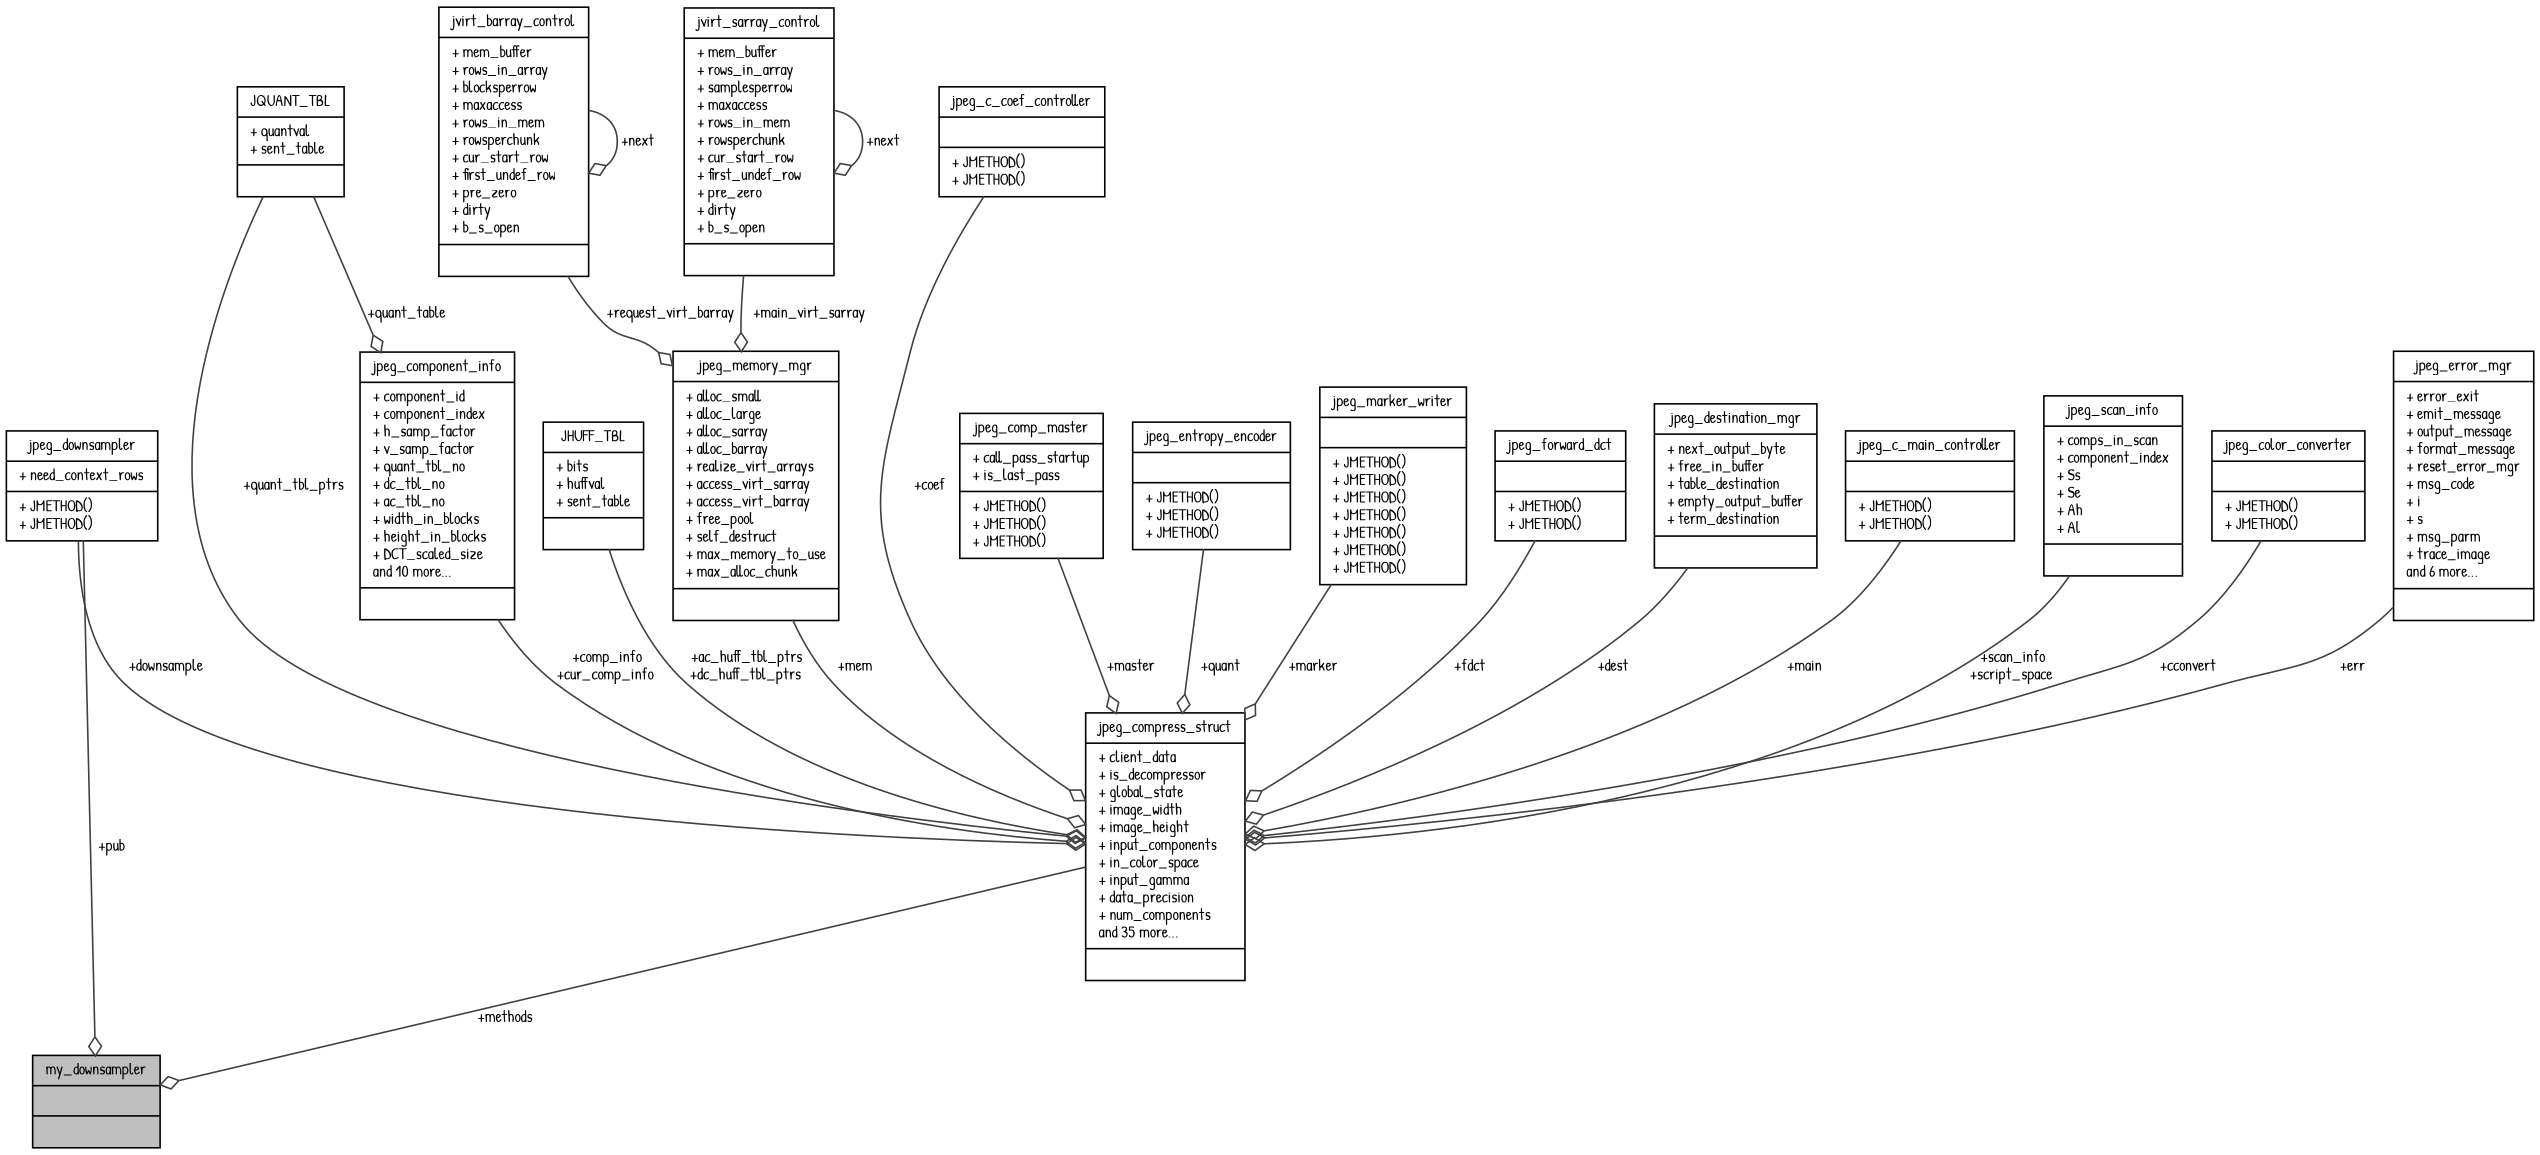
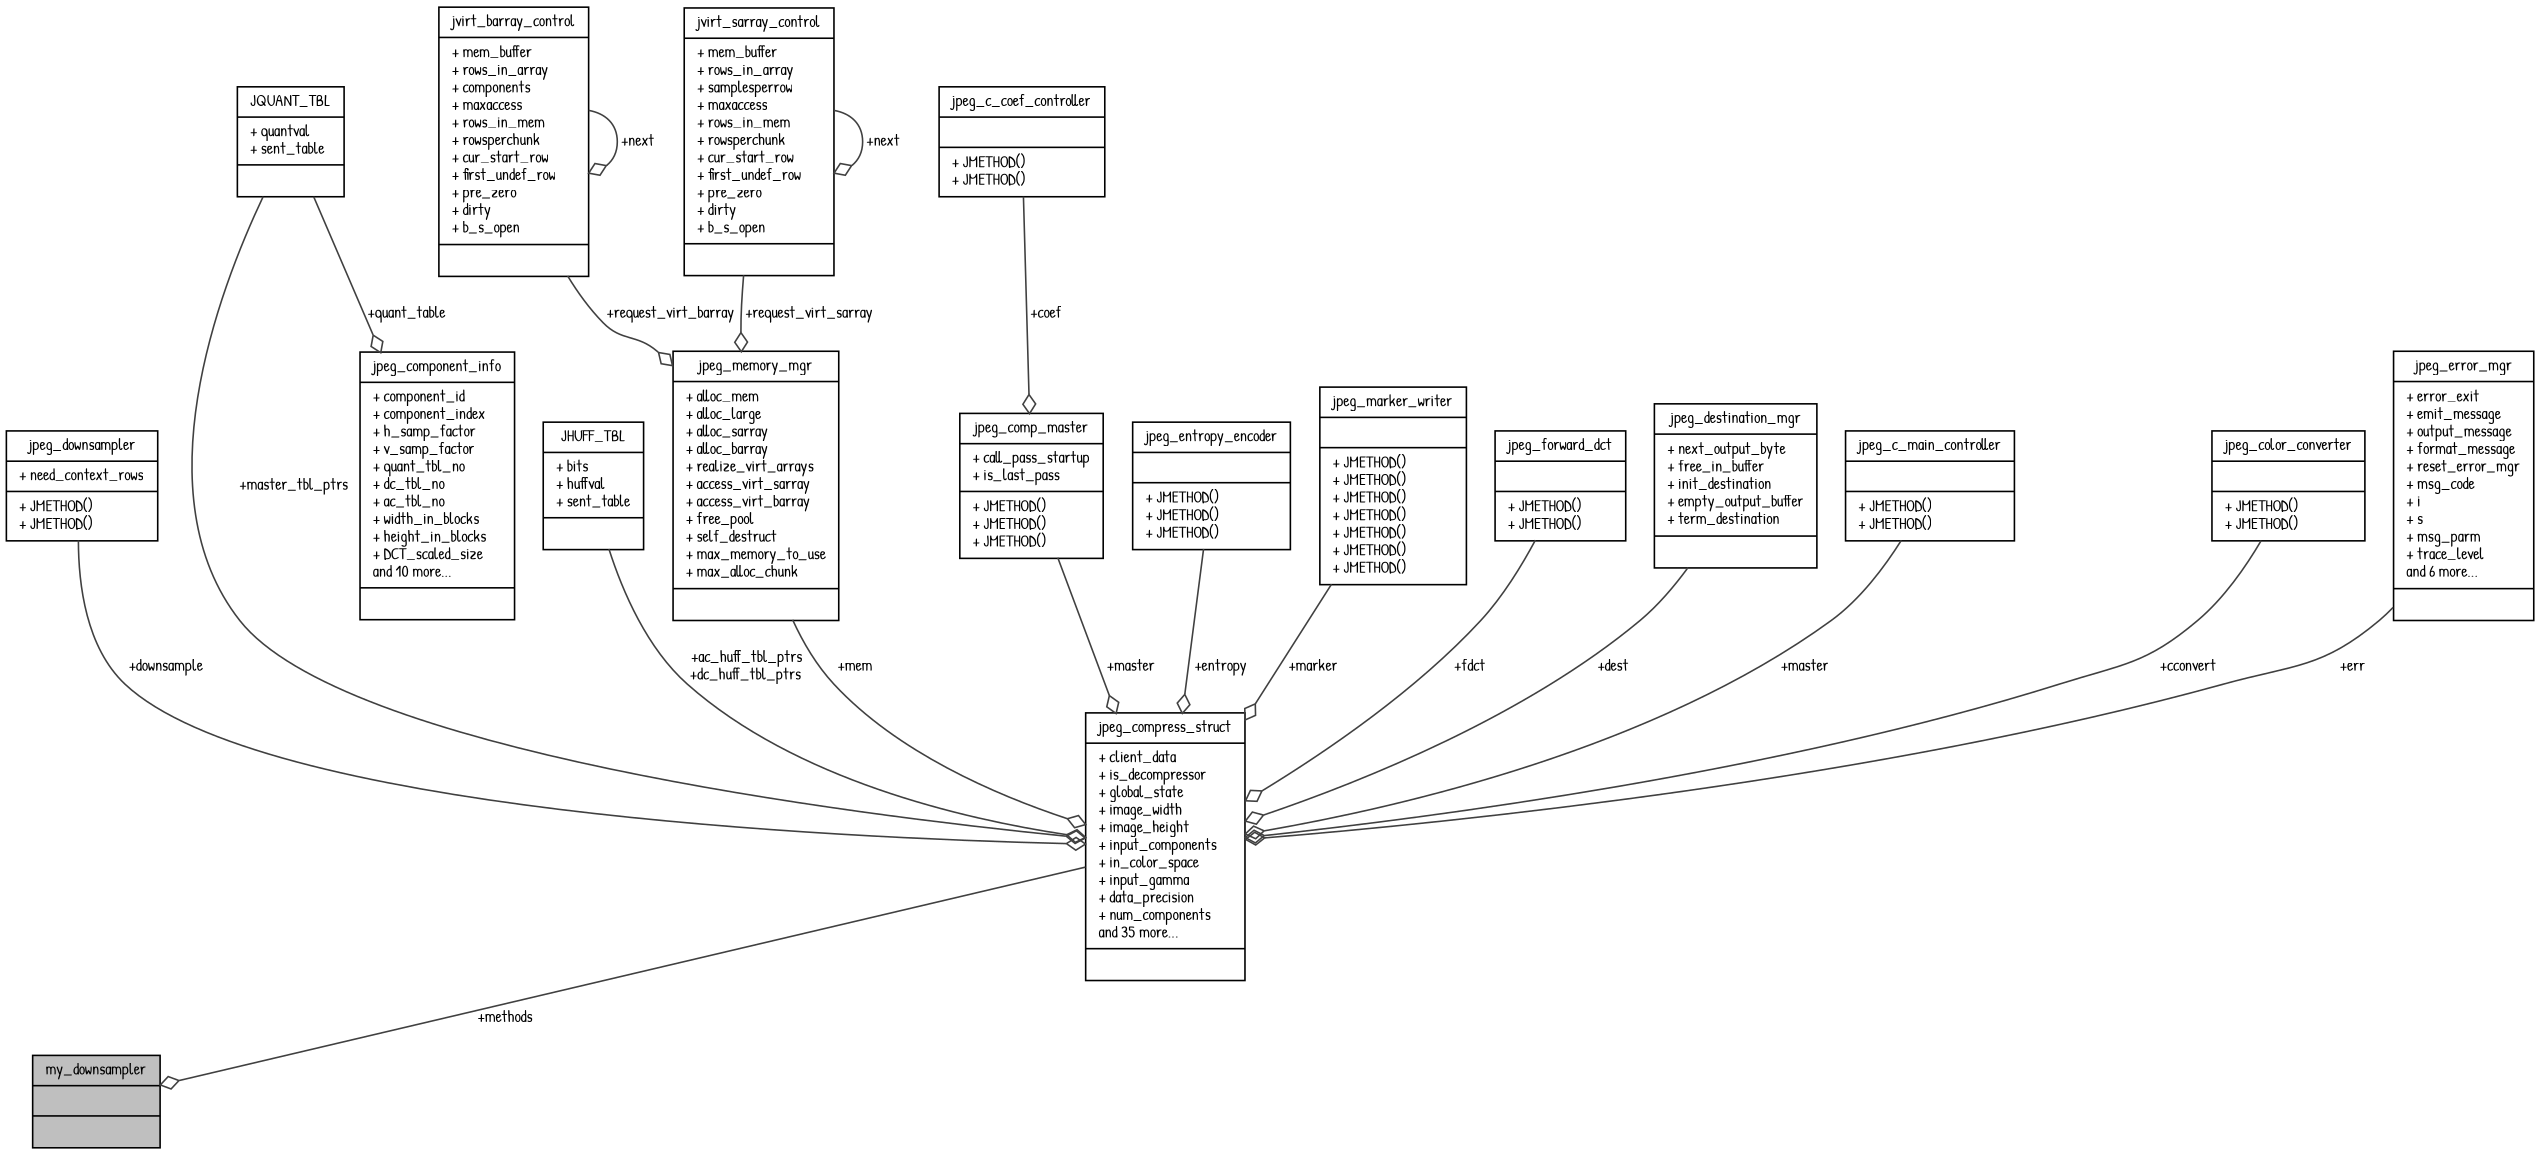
node "jvirt_barray_control": text "+ blocksperrow" -> "+ components"
edge "jvirt_sarray_control" -> "jpeg_memory_mgr": label " +main_virt_sarray" -> " +request_virt_sarray"
node "jpeg_memory_mgr": text "+ alloc_small" -> "+ alloc_mem"
node "jpeg_destination_mgr": text "+ table_destination" -> "+ init_destination"
edge "JQUANT_TBL" -> "jpeg_compress_struct": label " +quant_tbl_ptrs" -> " +master_tbl_ptrs"
node "jpeg_scan_info": removed
edge "jpeg_c_coef_controller" -> "jpeg_compress_struct": now "jpeg_c_coef_controller" -> "jpeg_comp_master"
node "jpeg_error_mgr": text "+ trace_image" -> "+ trace_level"
edge "jpeg_entropy_encoder" -> "jpeg_compress_struct": label " +quant" -> " +entropy"
edge "jpeg_c_main_controller" -> "jpeg_compress_struct": label " +main" -> " +master"
edge "jpeg_component_info" -> "jpeg_compress_struct": removed, label "+comp_info +cur_comp_info"
edge "jpeg_downsampler" -> "my_downsampler": removed, label "+pub"
